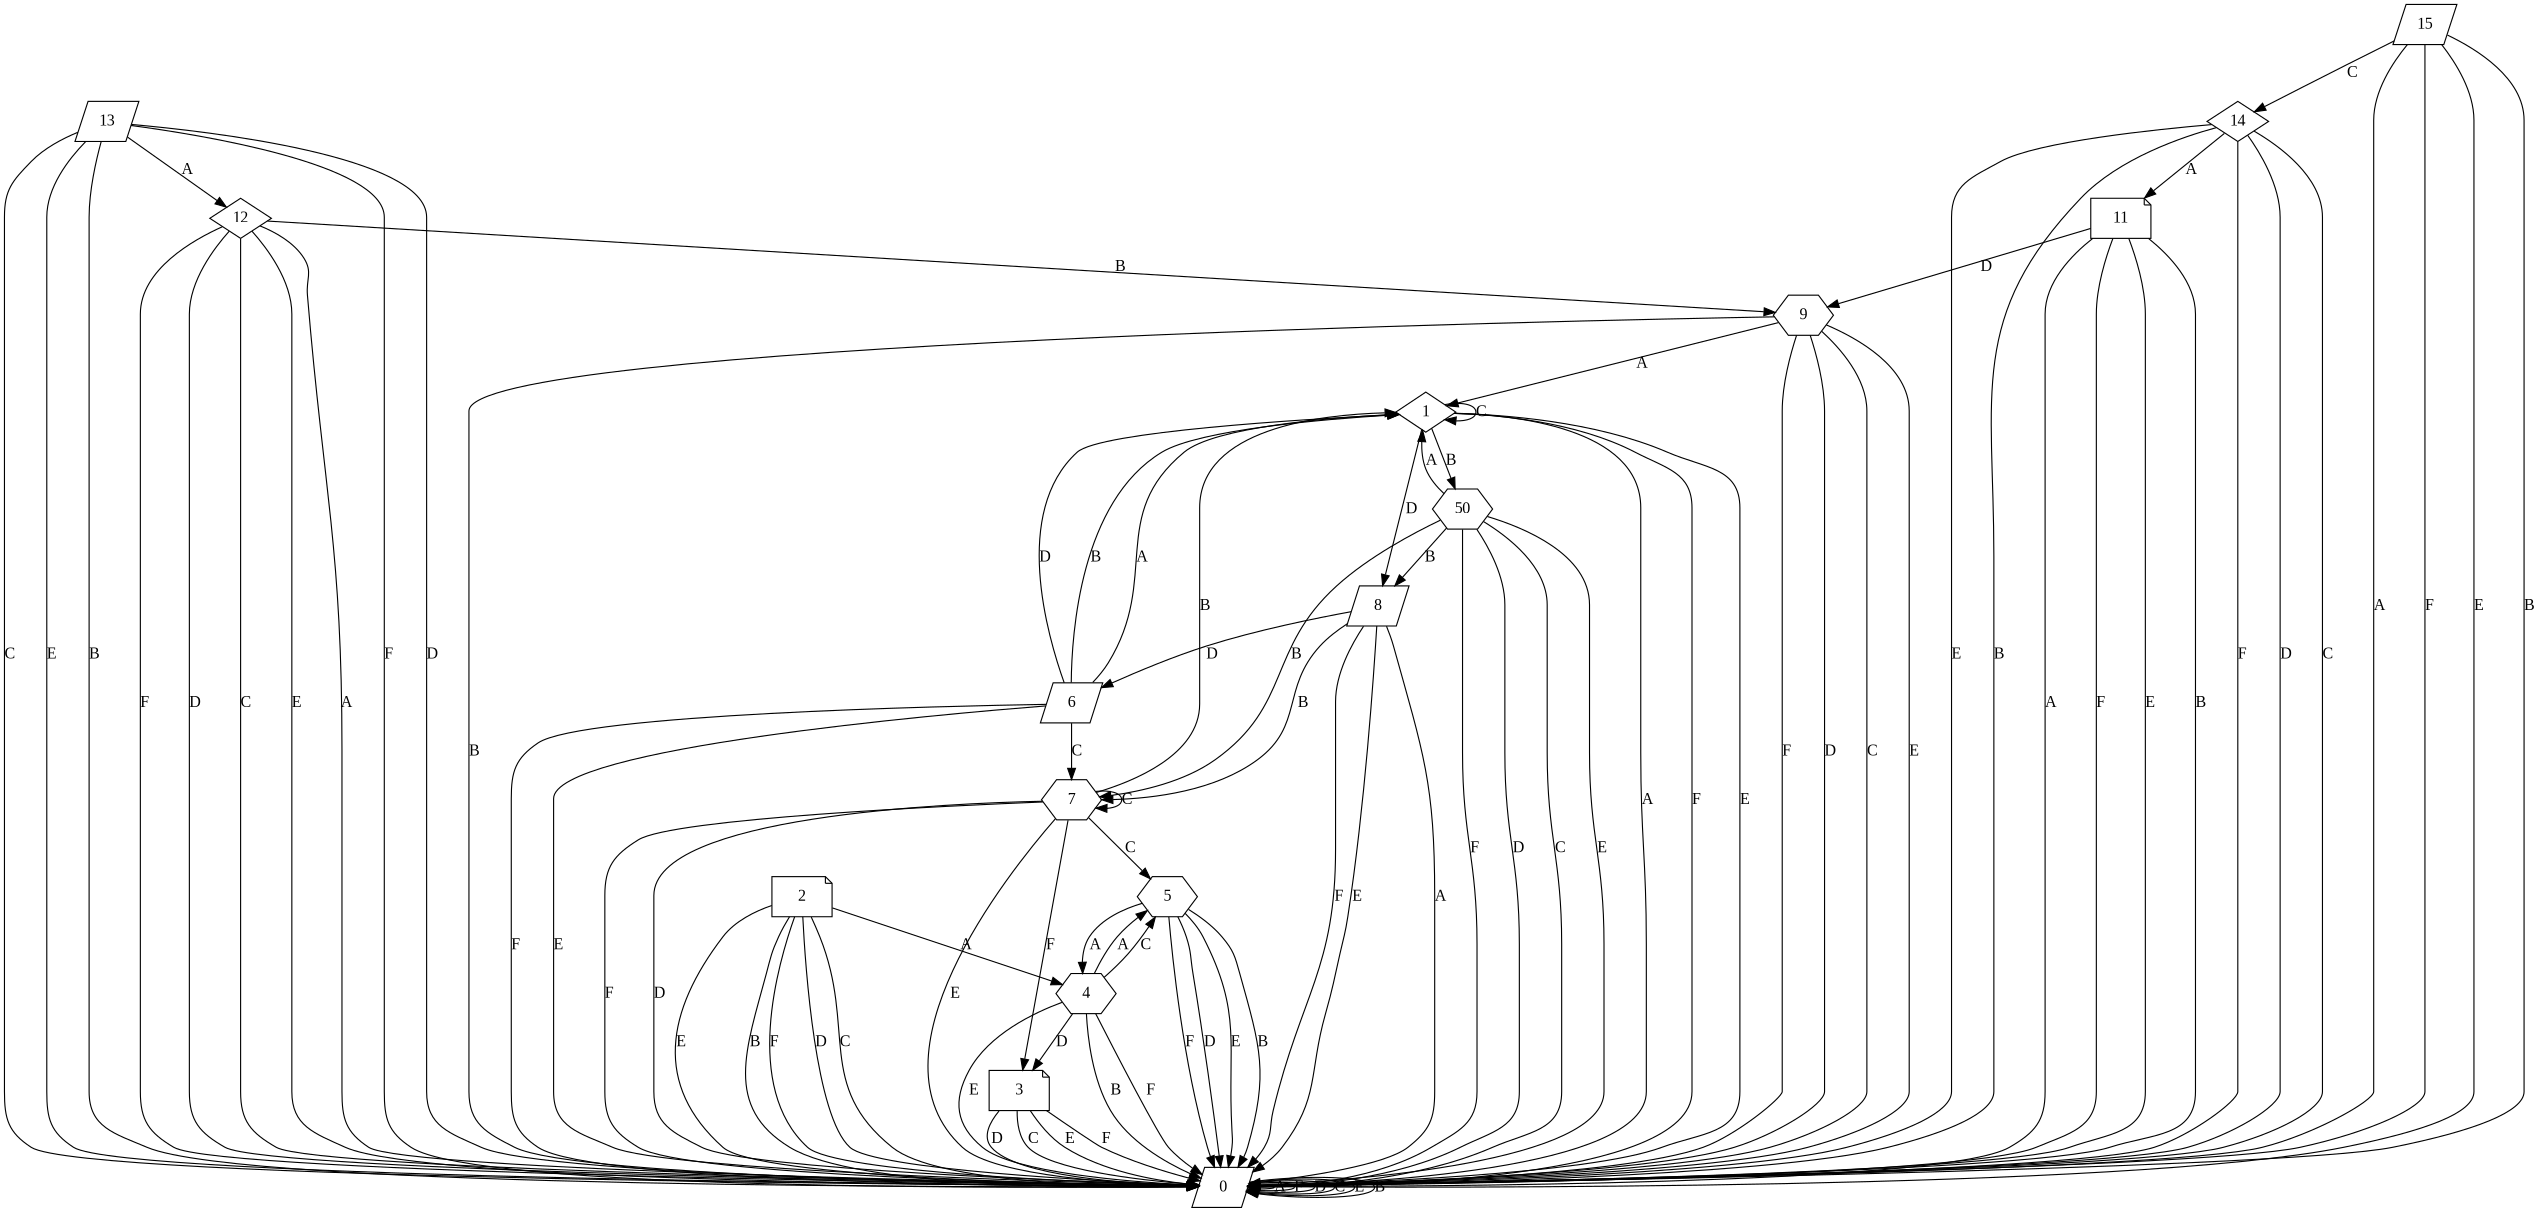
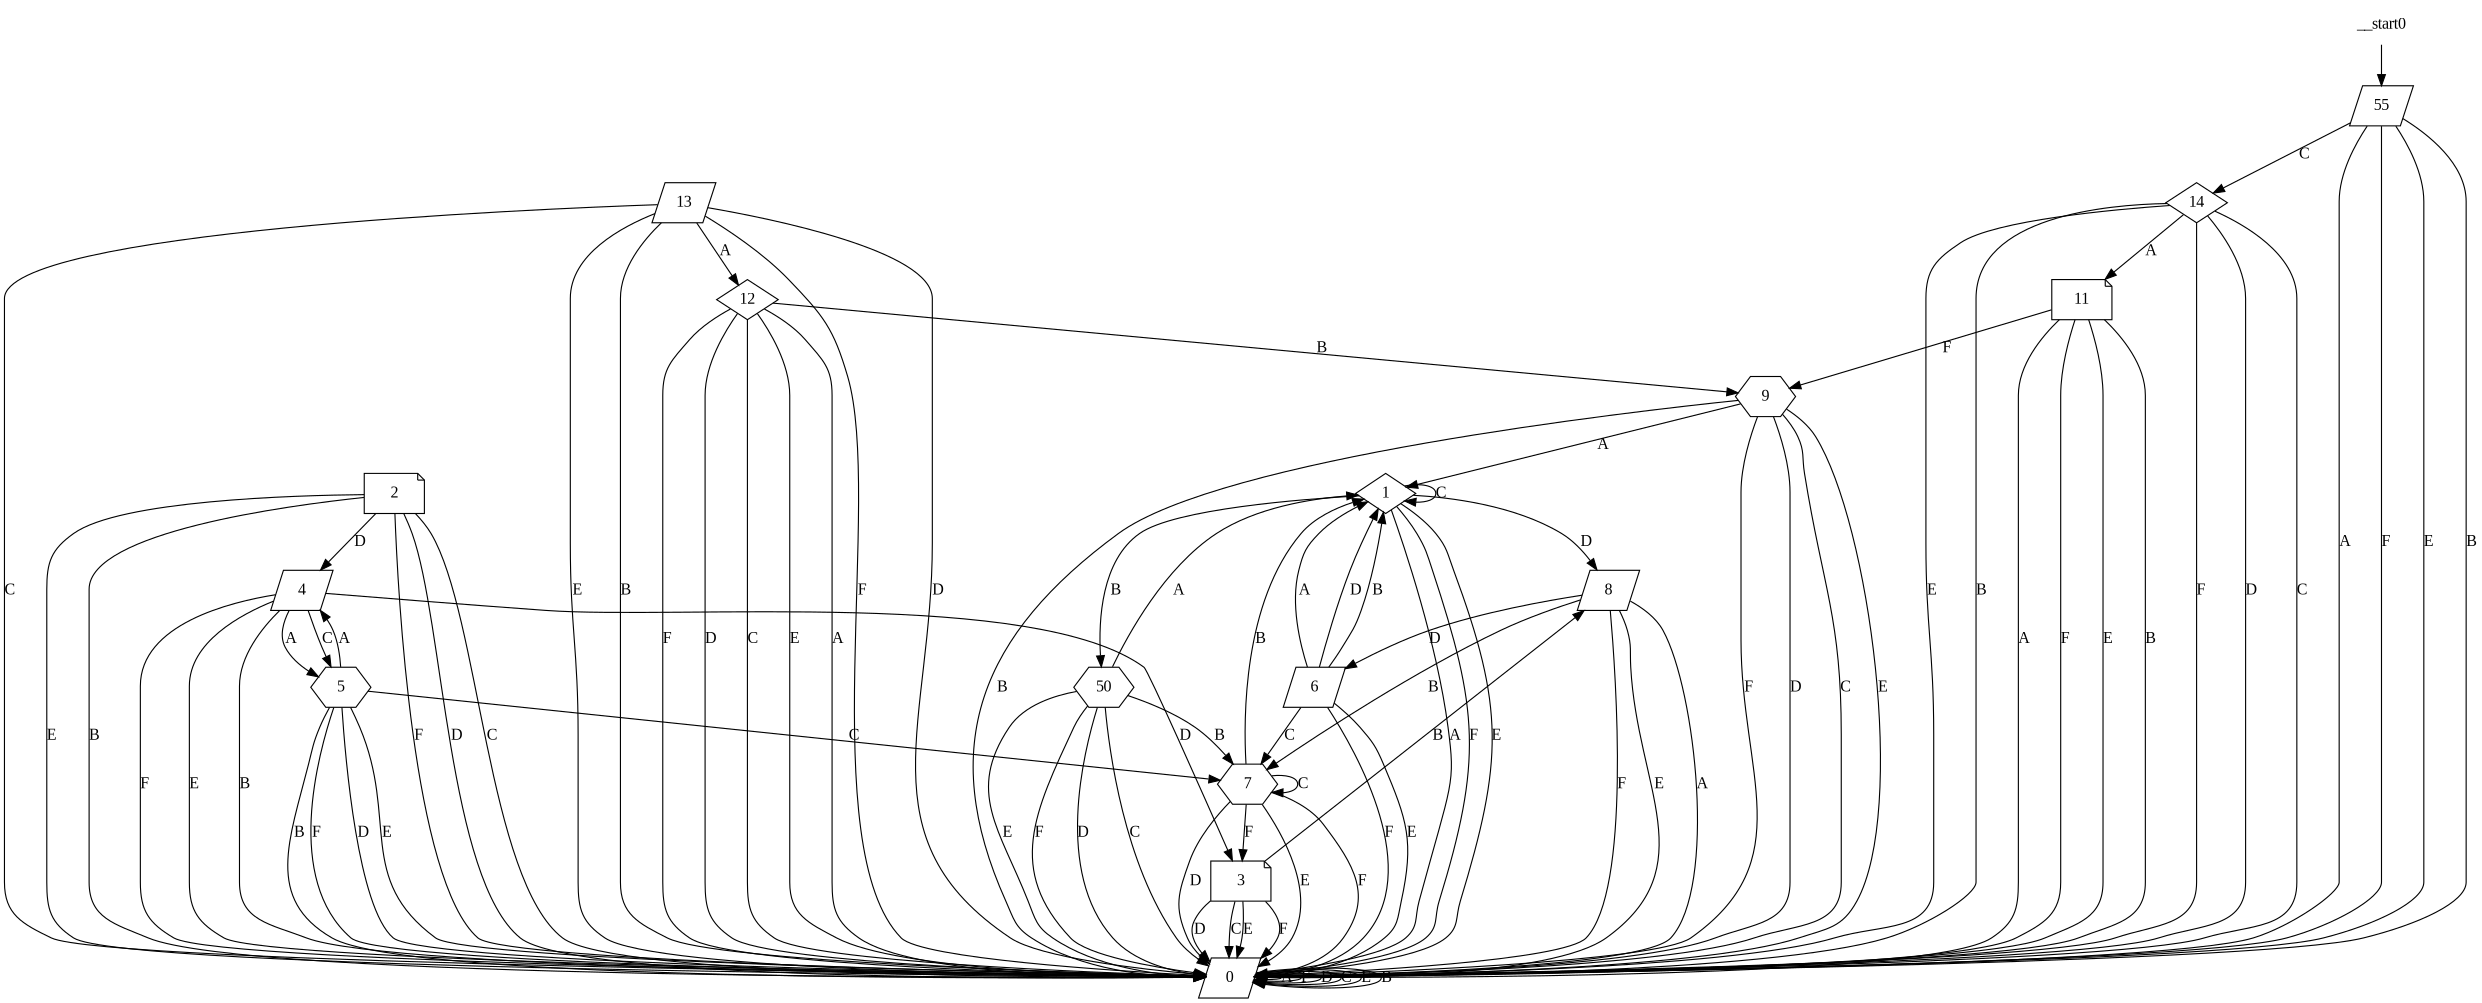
node "__start0": added
node "15": label "15" -> "55"
edge "11" -> "9": label "D" -> "F"
edge "50" -> "8": now "3" -> "8"
edge "7" -> "5": reversed
edge "2" -> "4": label "A" -> "D"
node "4": shape hexagon -> parallelogram
